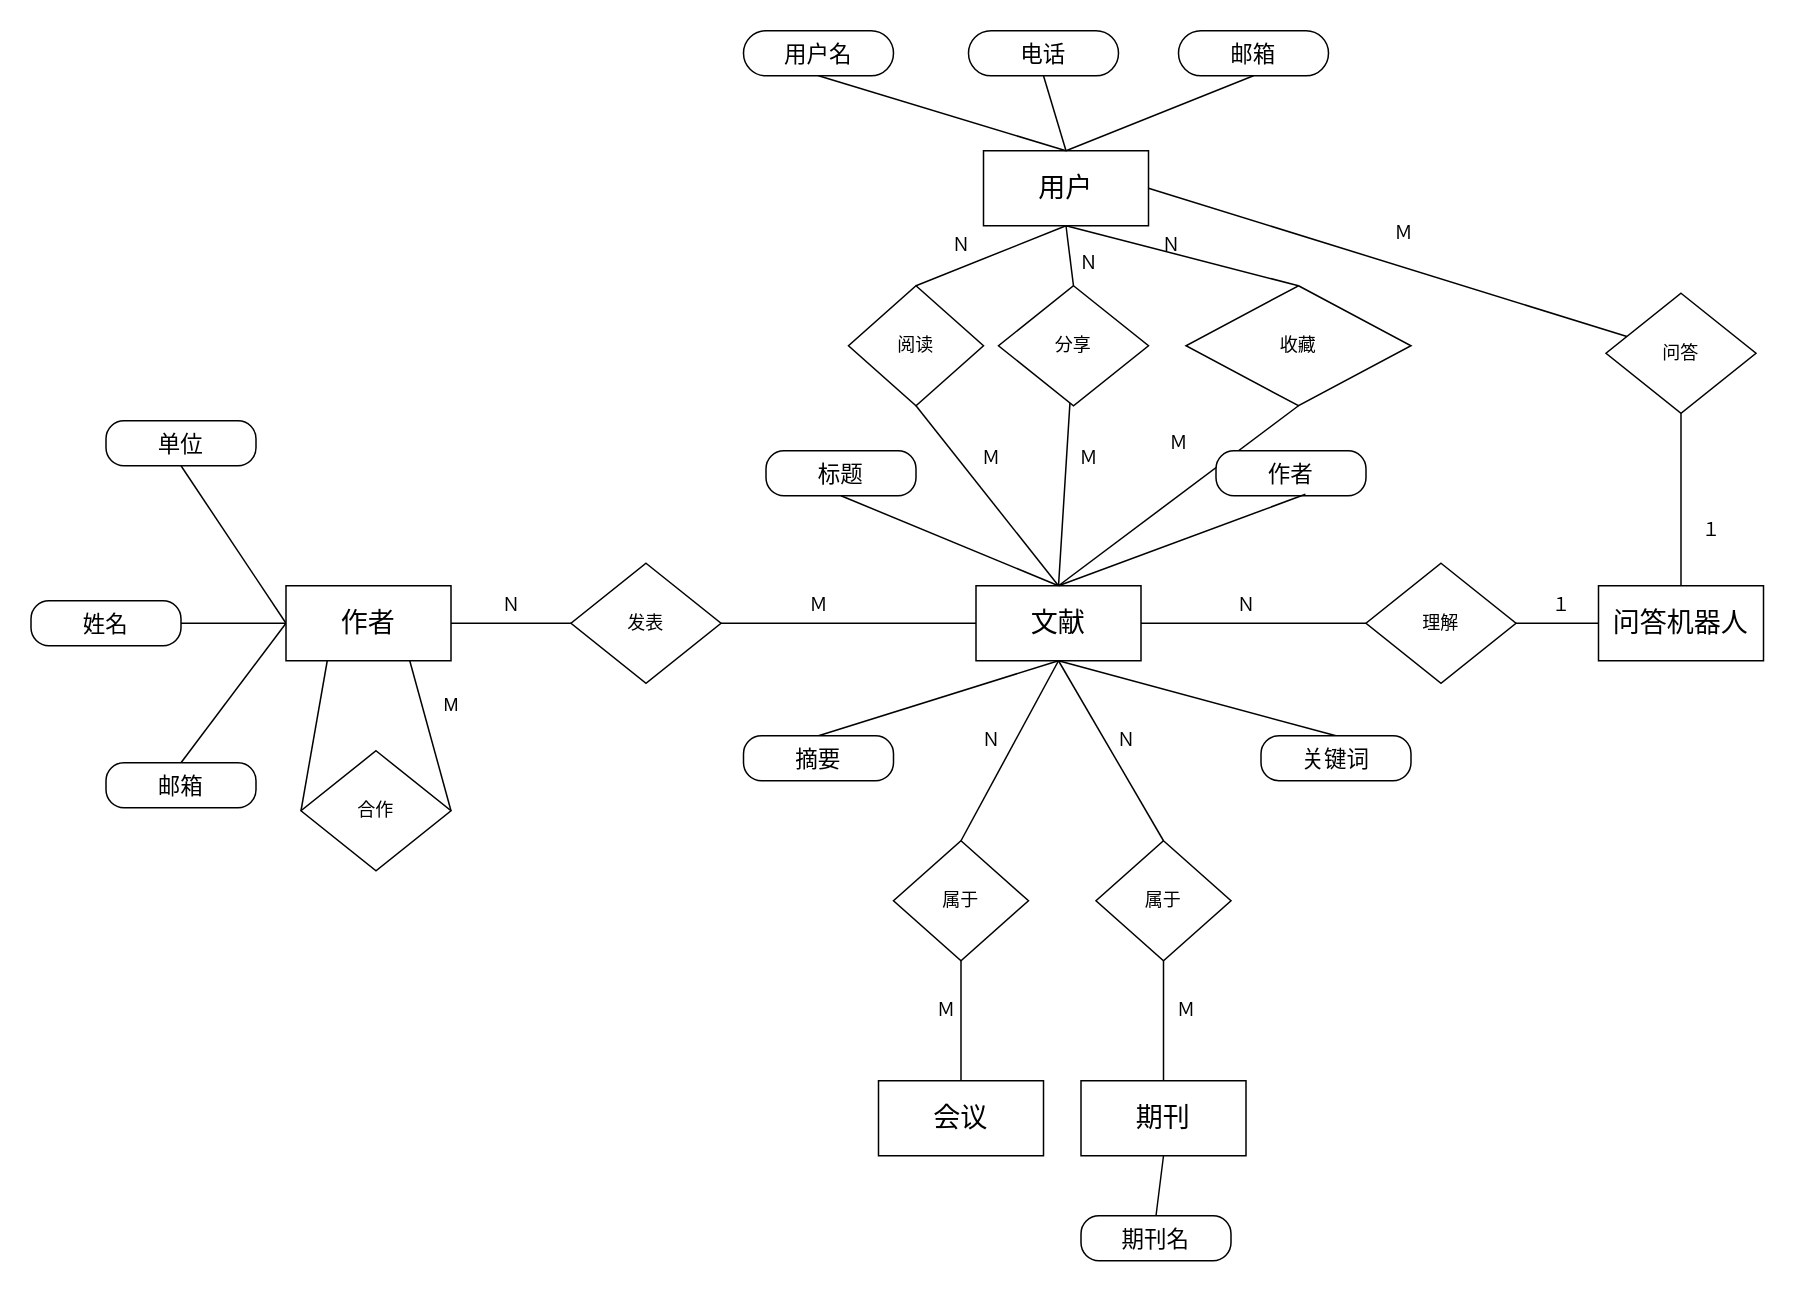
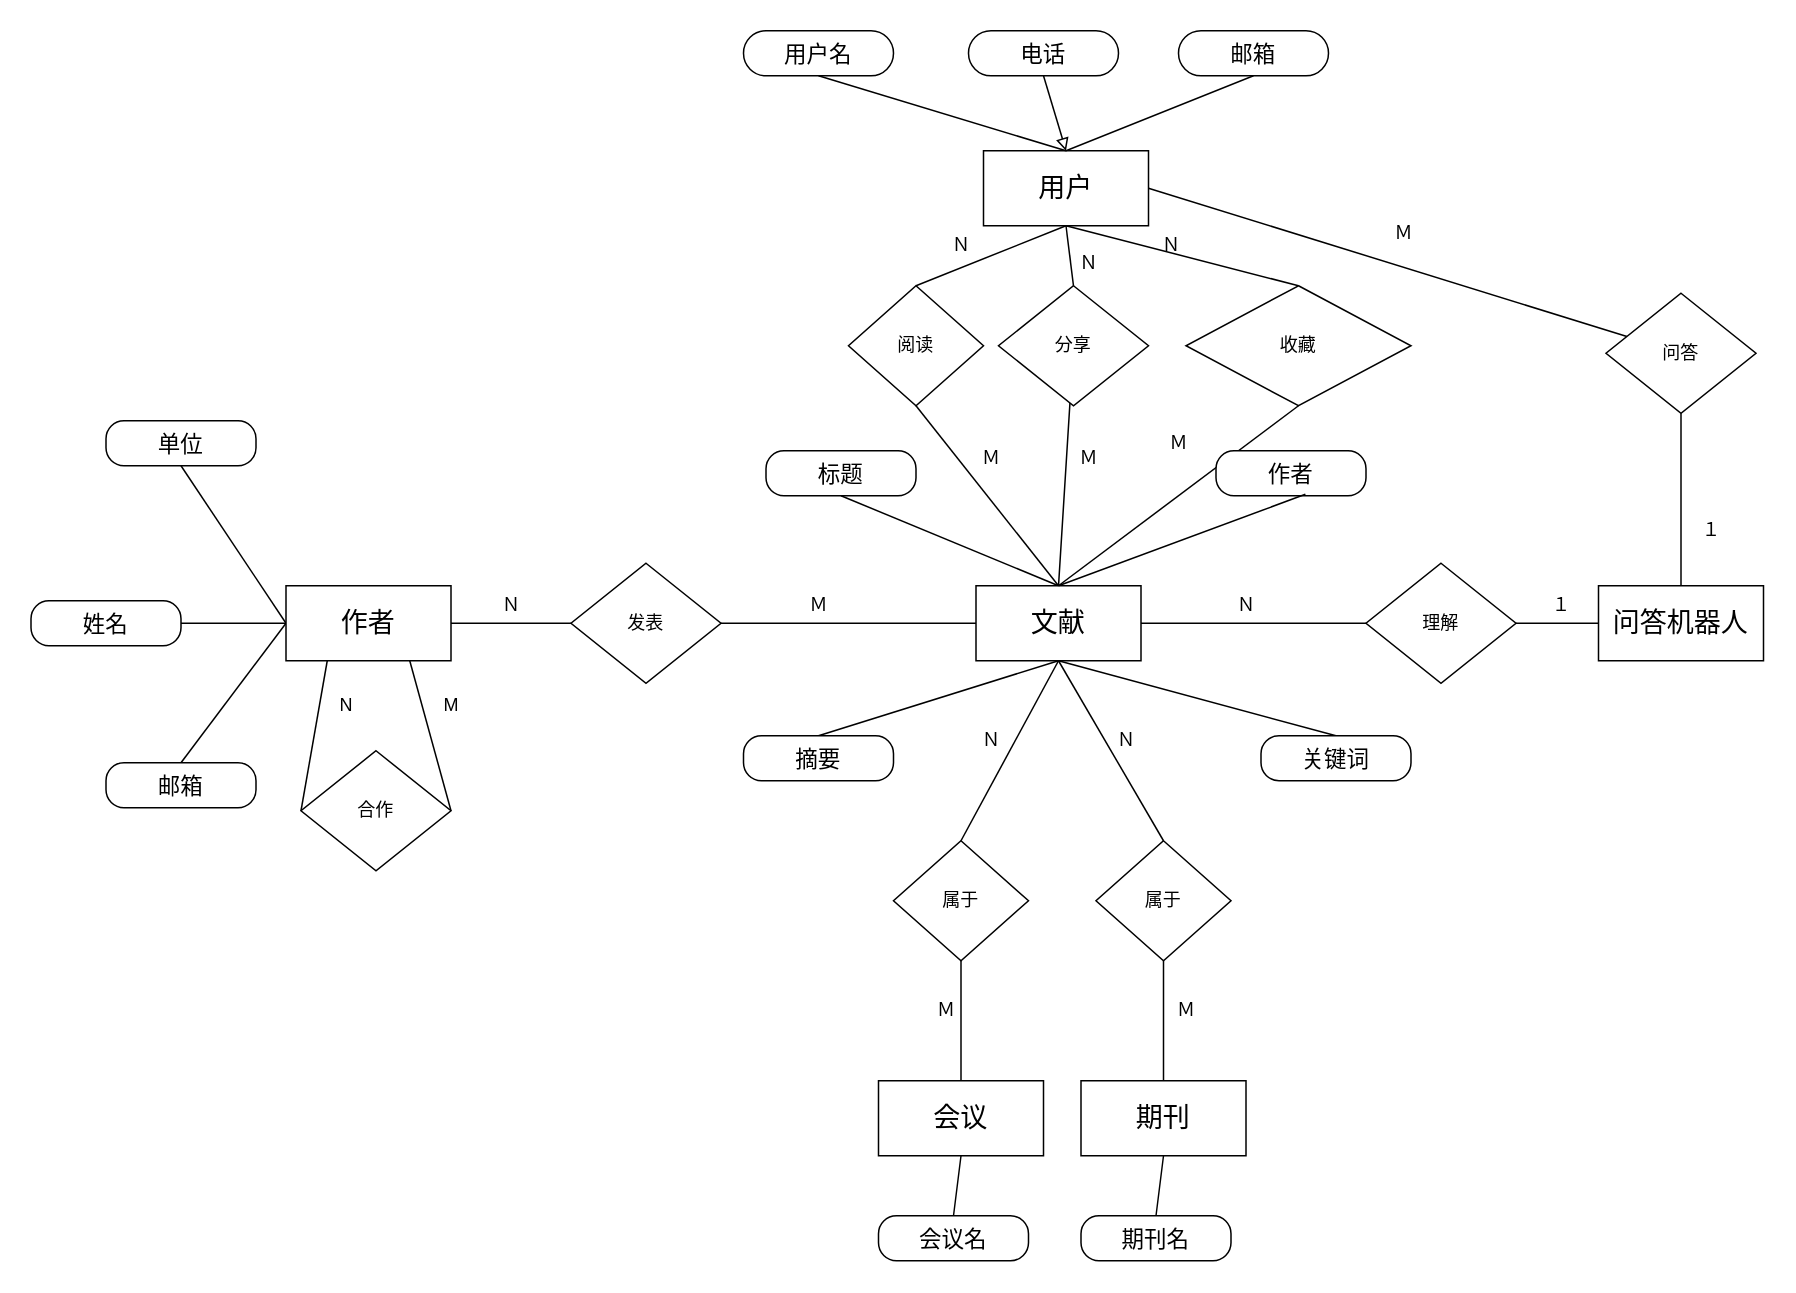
edge "电话" -- "用户": arrowhead none -> block
node "N": added
edge "会议" -- "会议名": added
node "会议名": added
